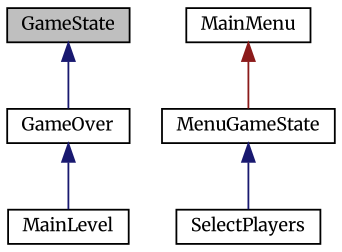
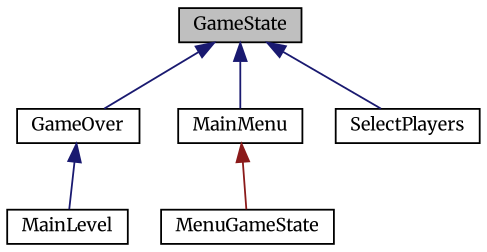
edge "MainMenu" -> "GameState": added
edge "SelectPlayers" -> "MenuGameState": now "SelectPlayers" -> "GameState"
